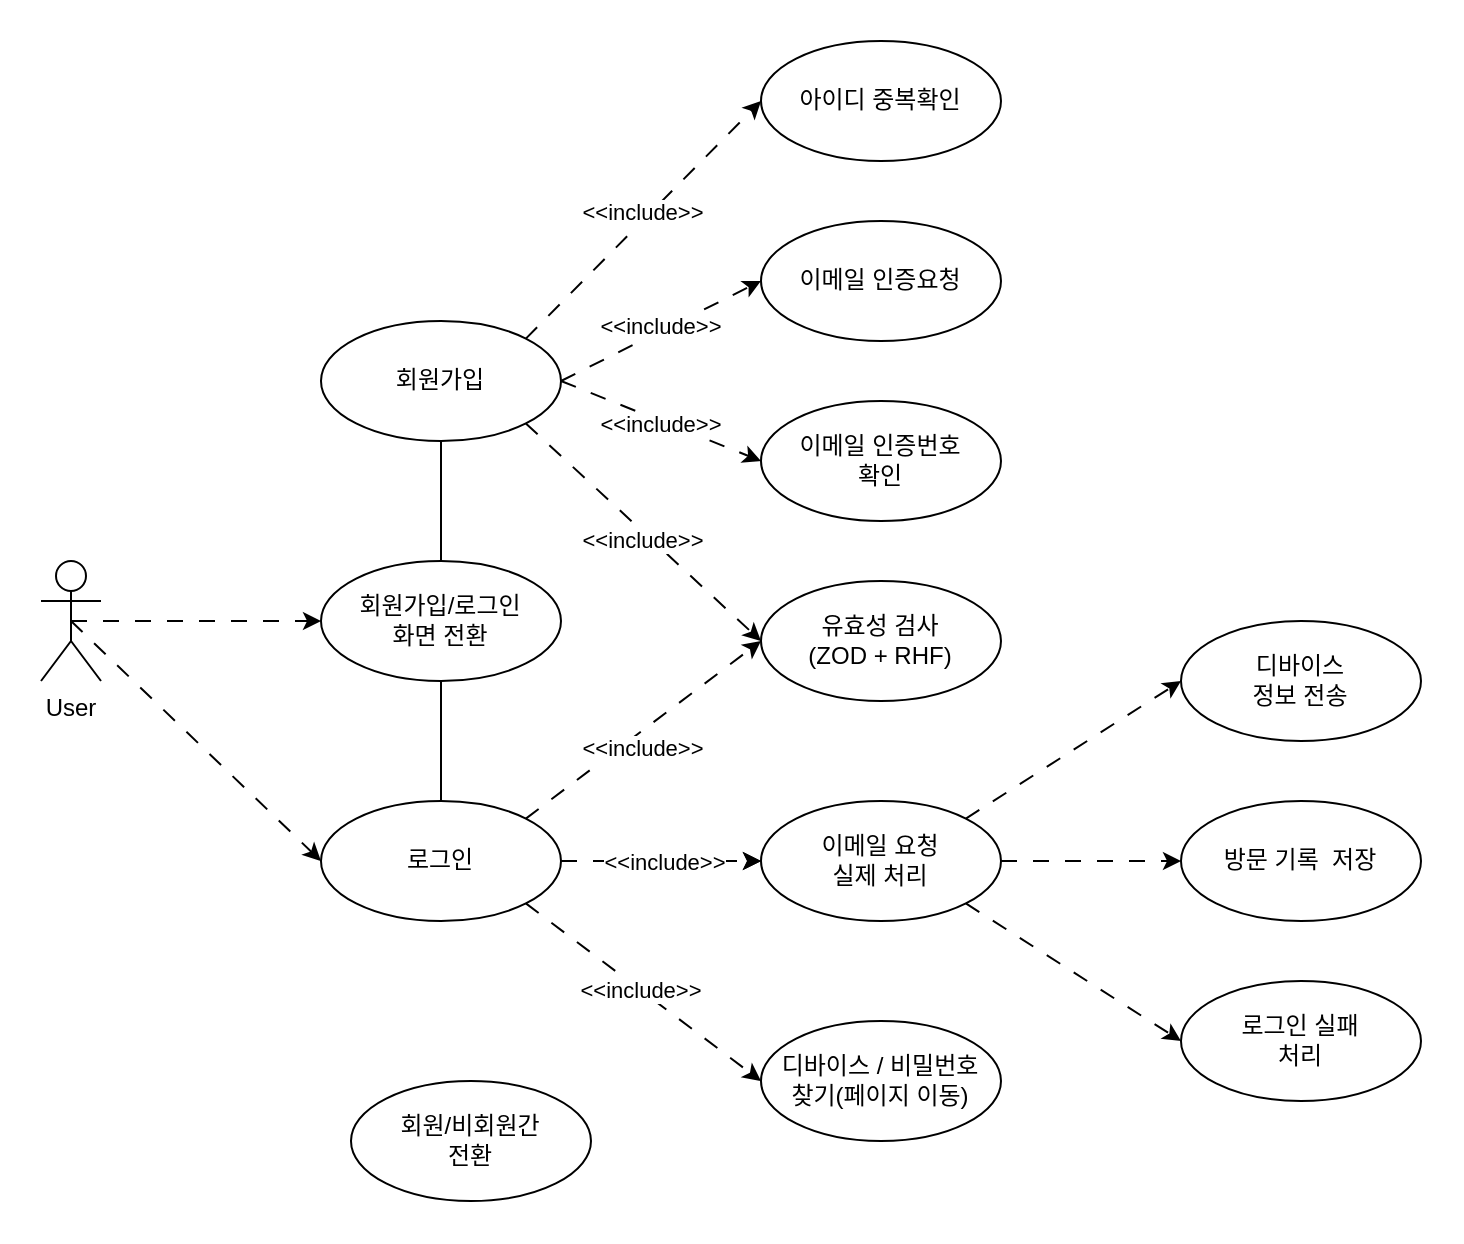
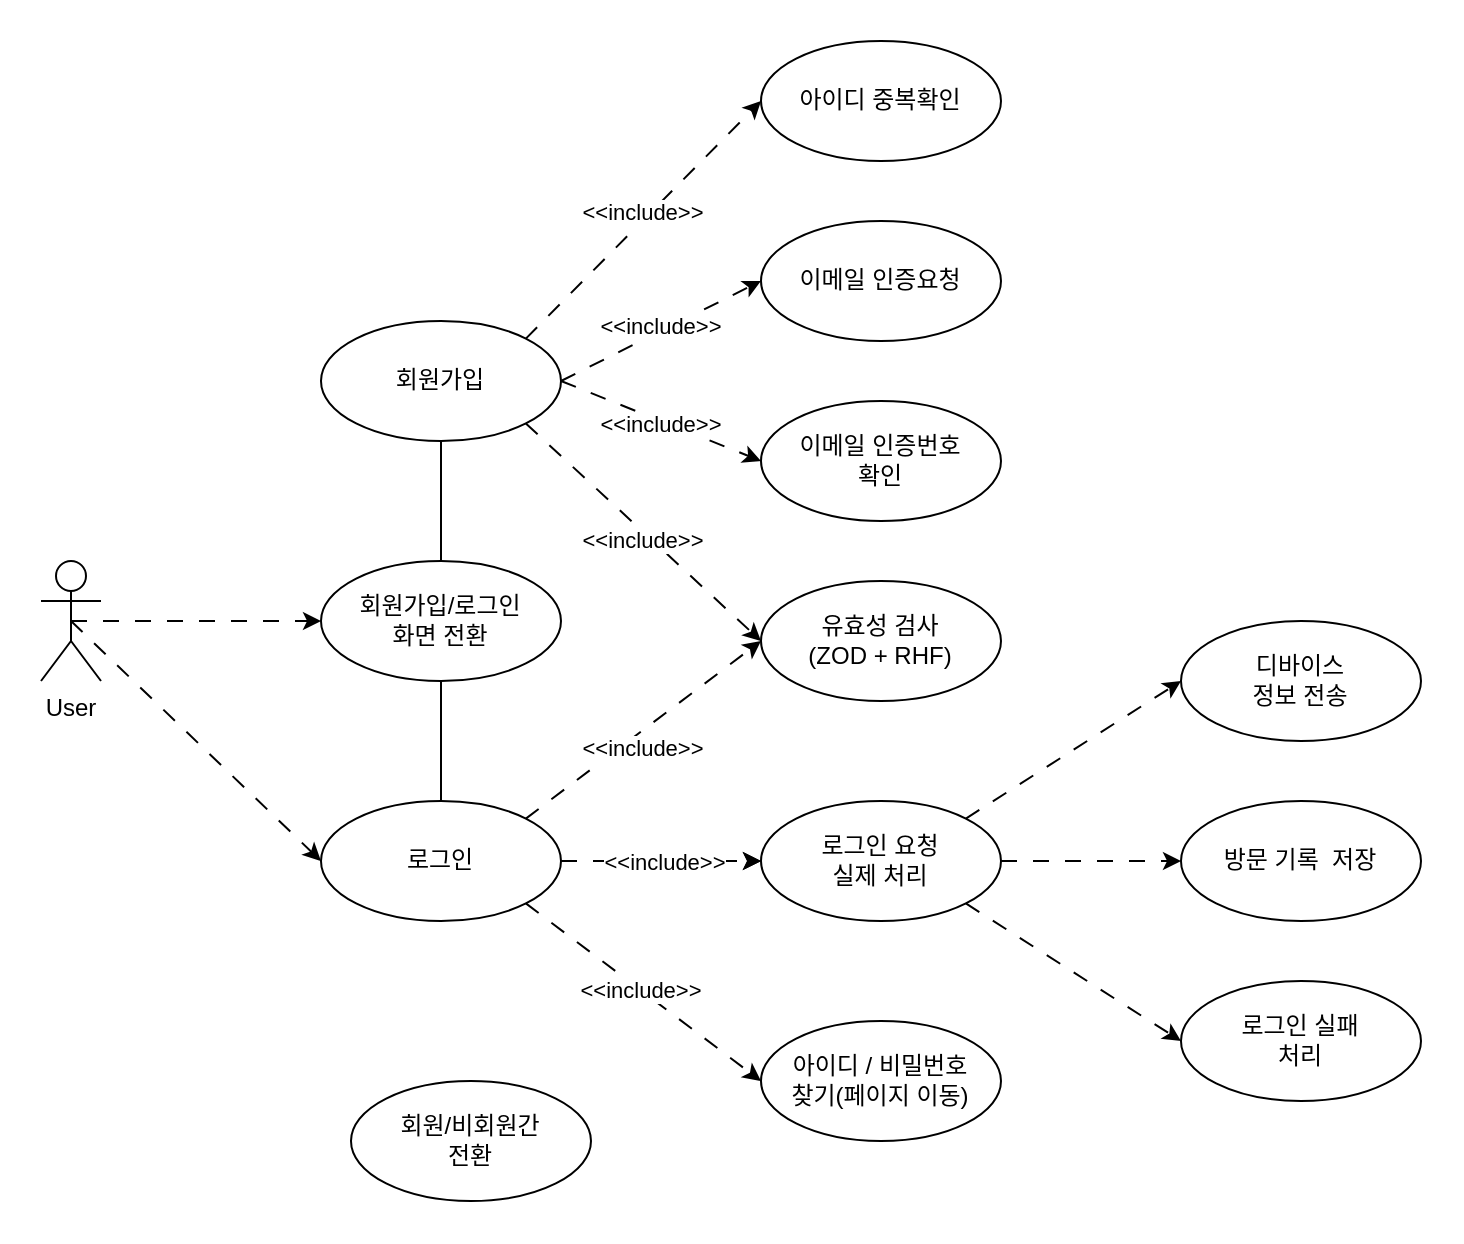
node "이메일 요청 실제 처리": label "이메일 요청 실제 처리" -> "로그인 요청 실제 처리"
node "디바이스 / 비밀번호 찾기(페이지 이동)": label "디바이스 / 비밀번호 찾기(페이지 이동)" -> "아이디 / 비밀번호 찾기(페이지 이동)"
